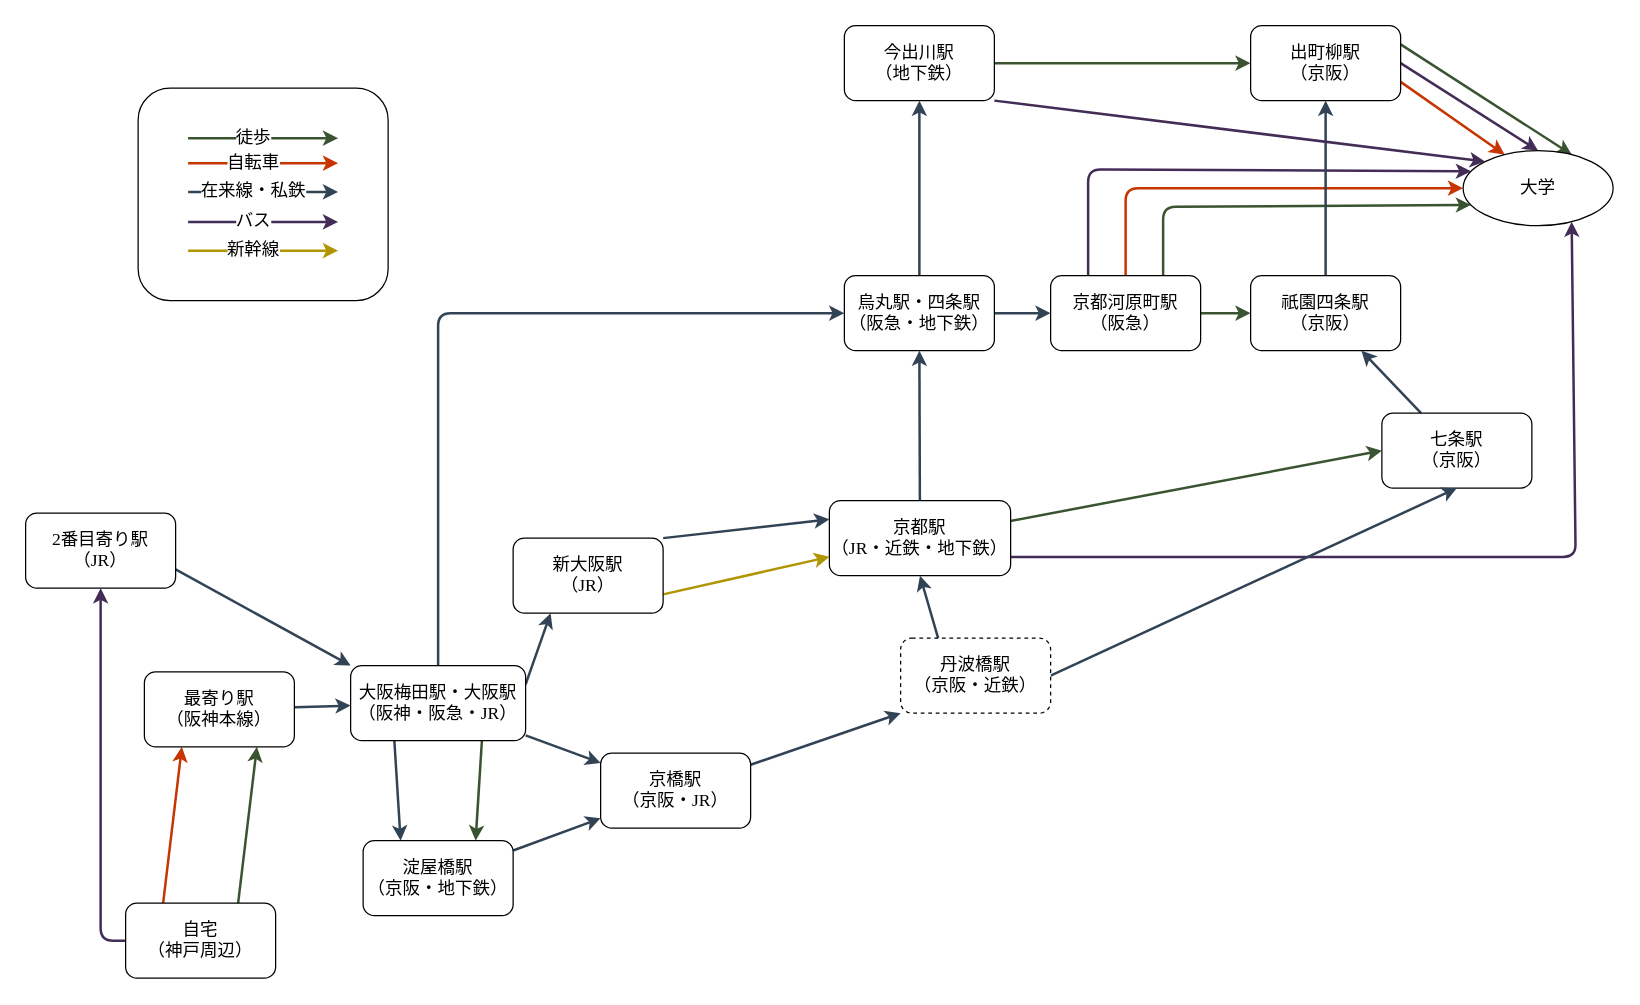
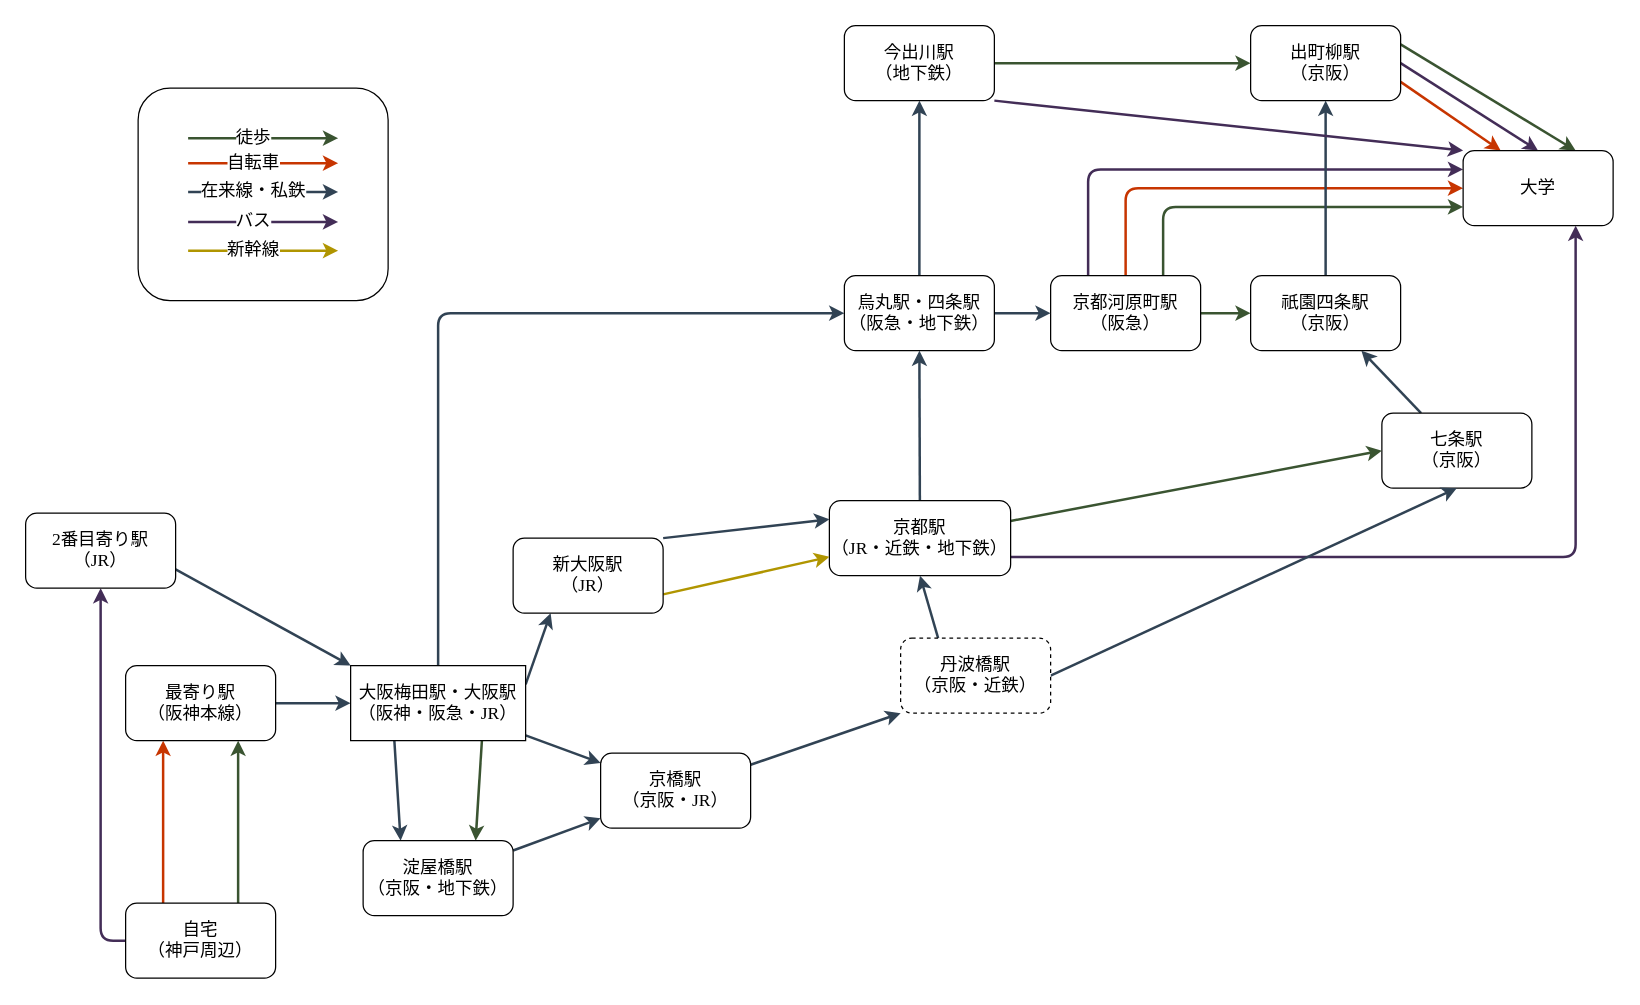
node "大学": shape ellipse -> rounded rectangle
node "大阪梅田駅・大阪駅（阪神・阪急・JR）": shape rounded rectangle -> rectangle
node "最寄り駅（阪神本線）": moved (219, 709) -> (201, 703)
